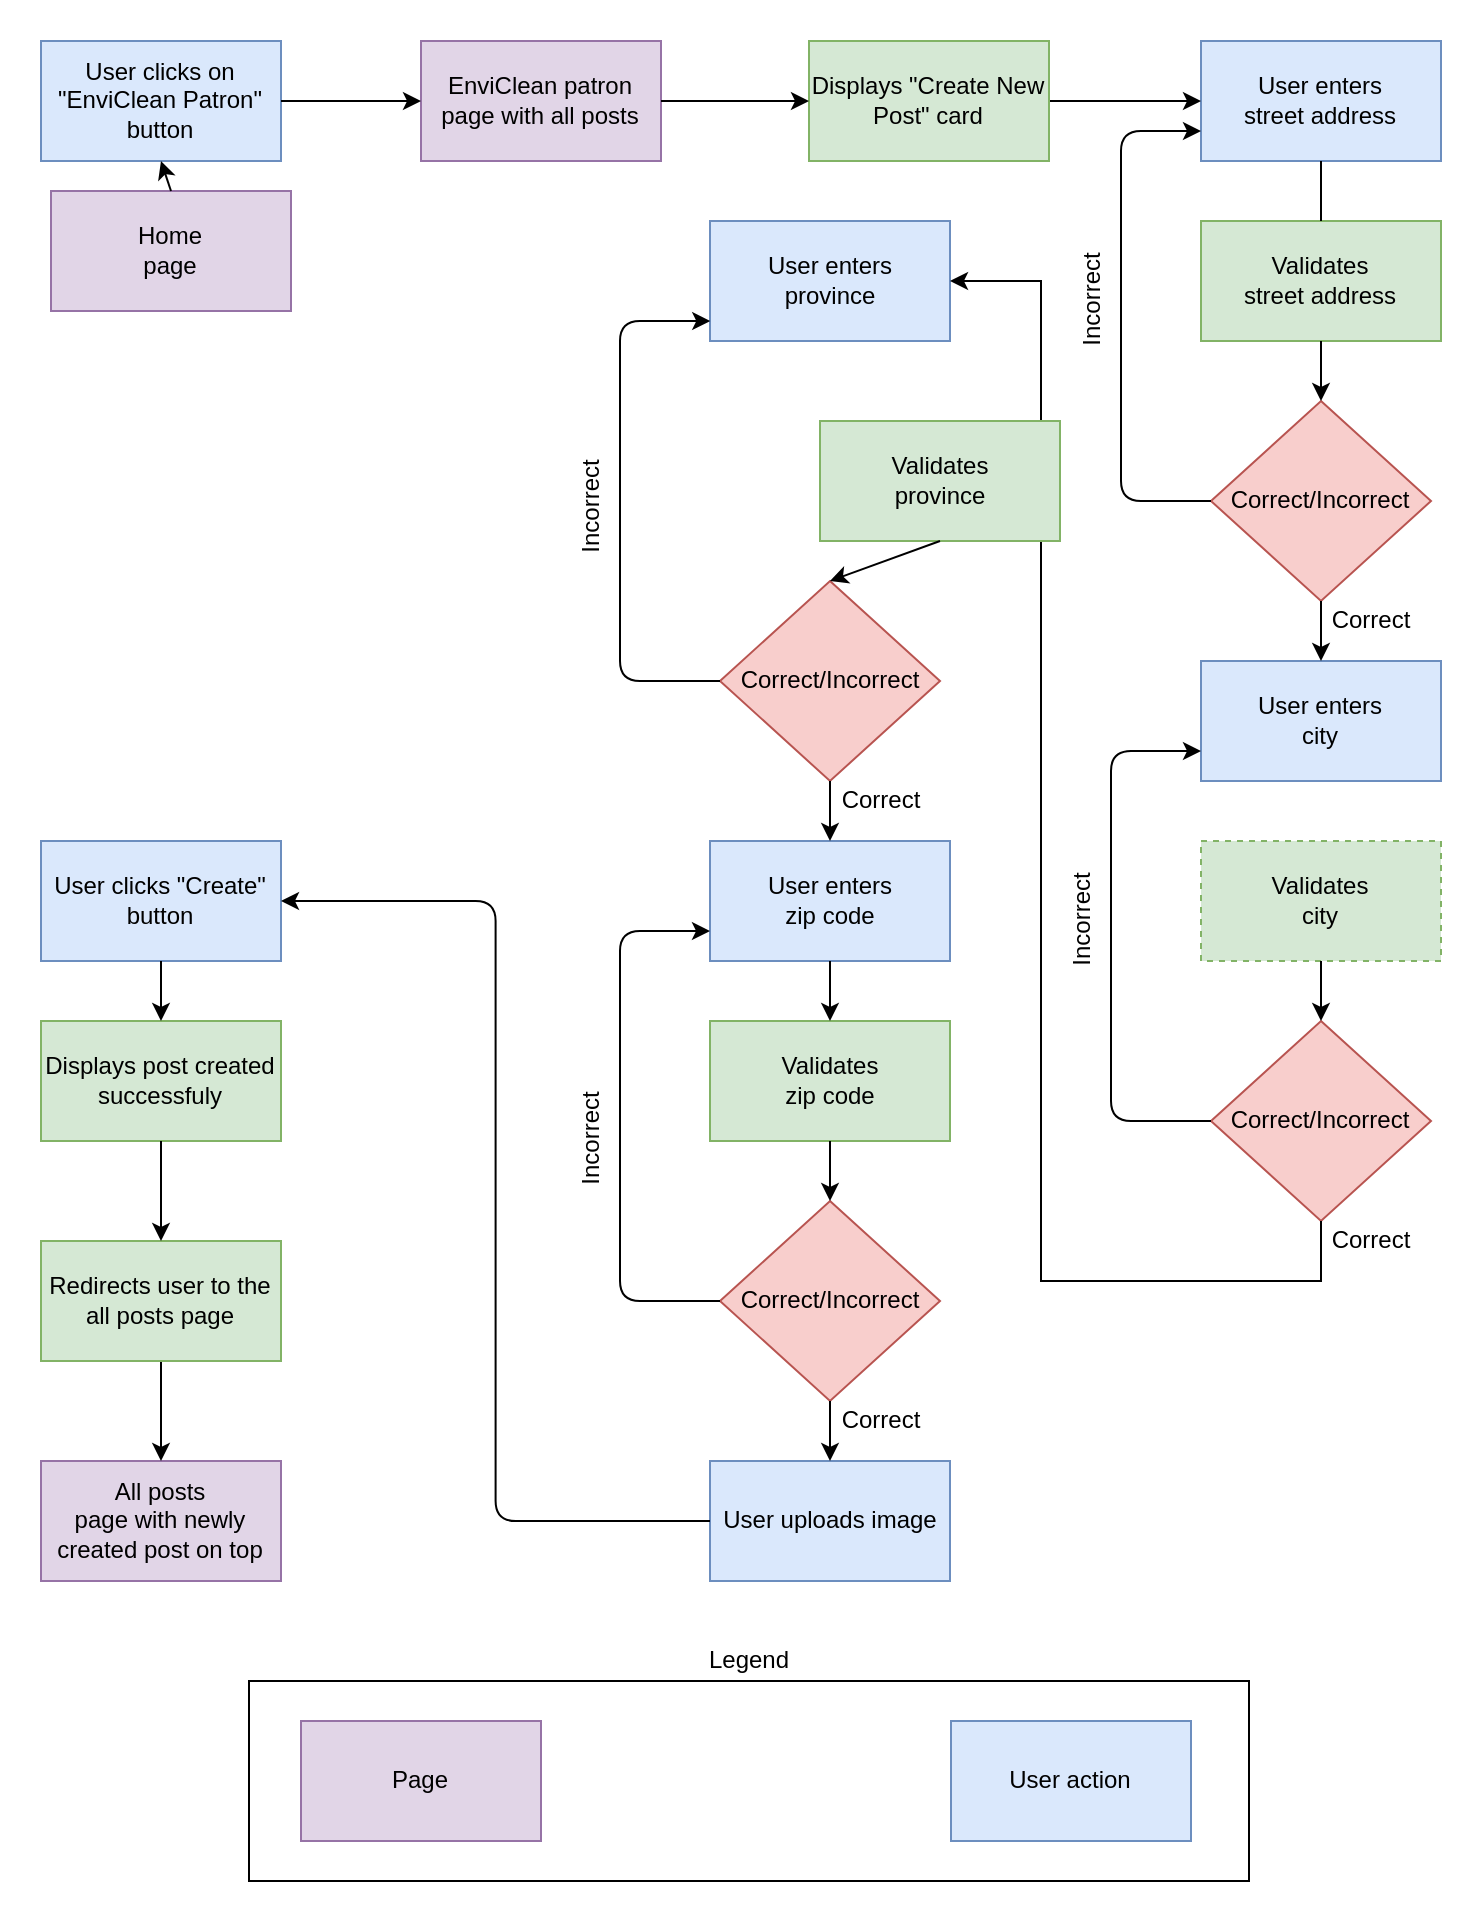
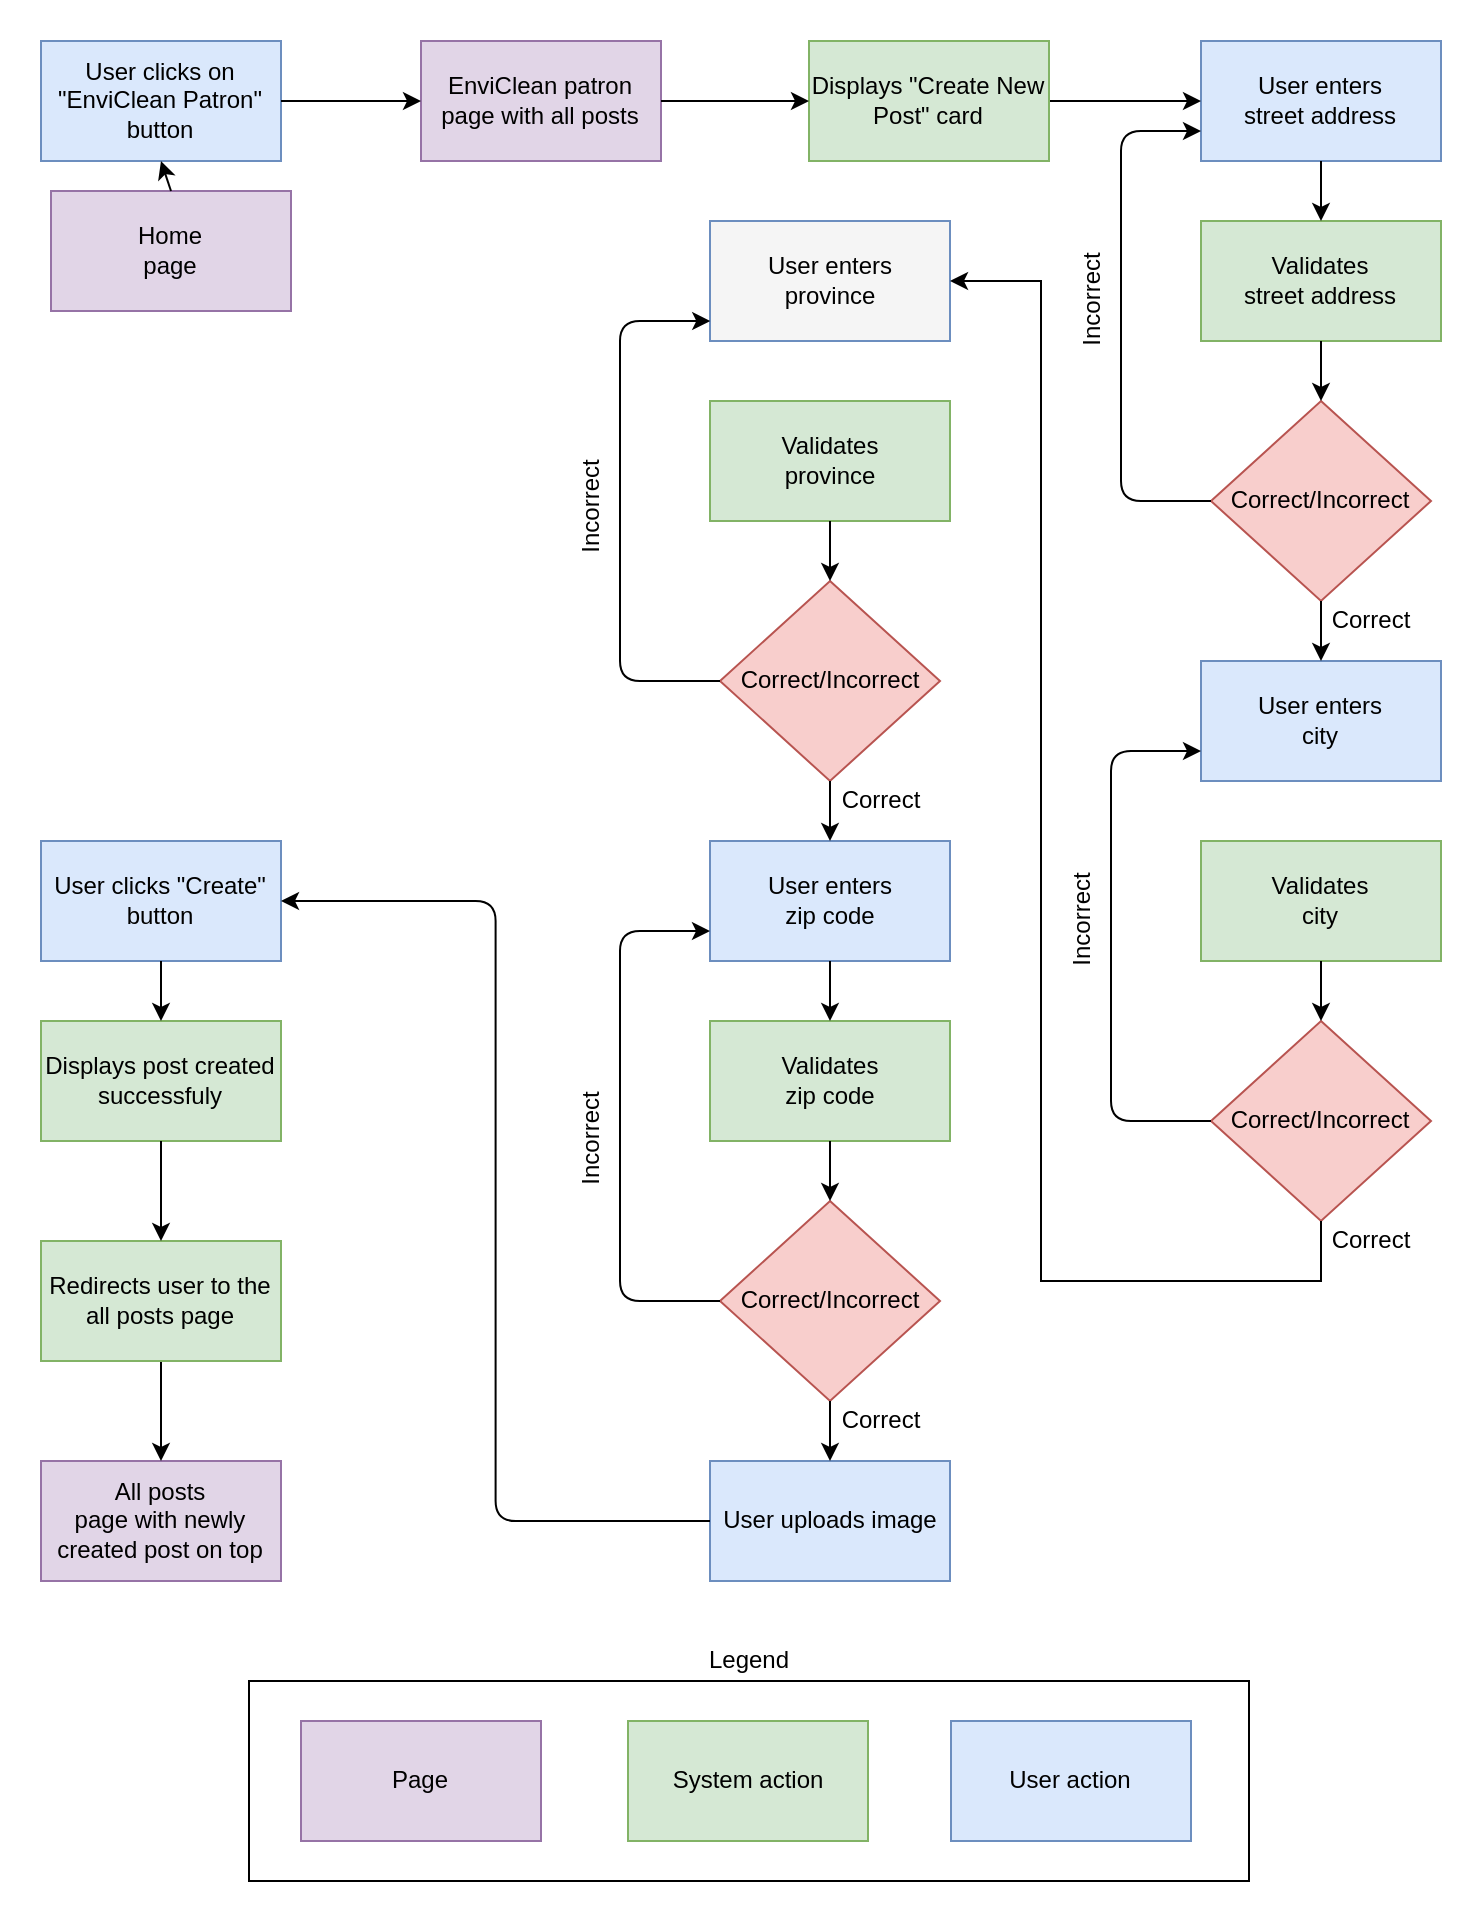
edge "User enters street address" -- "Validates street address": arrowhead none -> classic
node "User enters province": fillcolor #dae8fc -> #f5f5f5
node "Validates province": moved (940, 481) -> (830, 461)
node "Validates city": style dashed -> solid
node "System action": added
